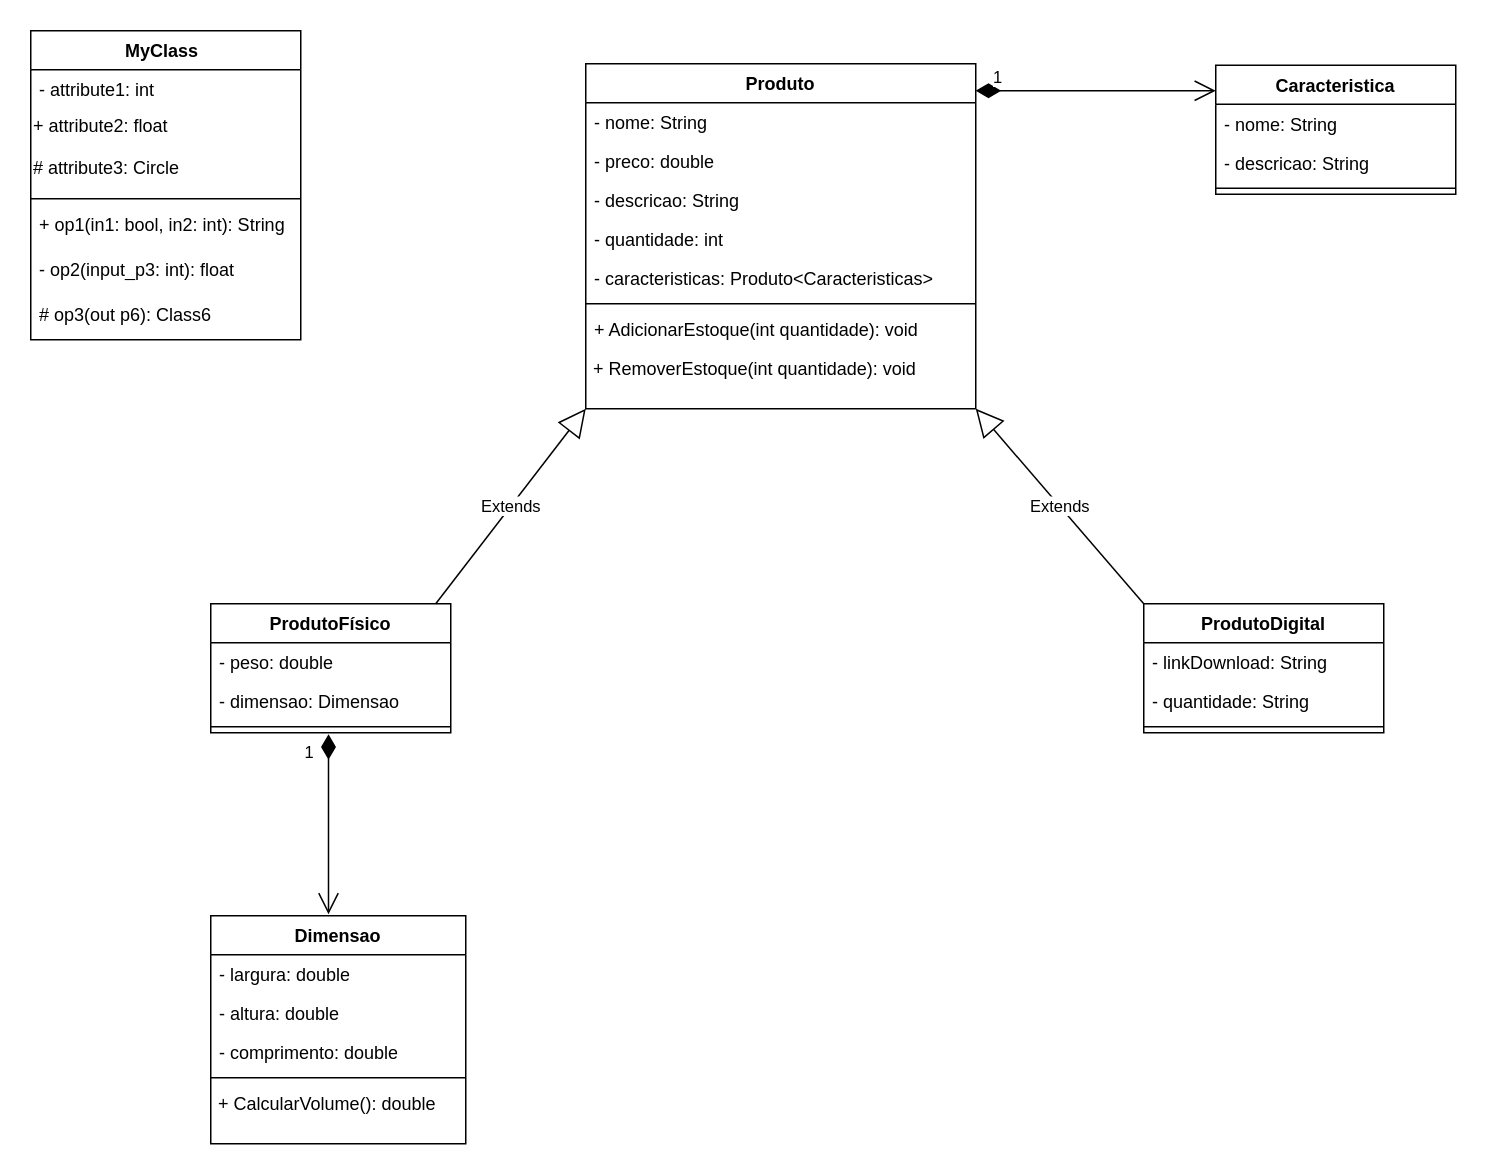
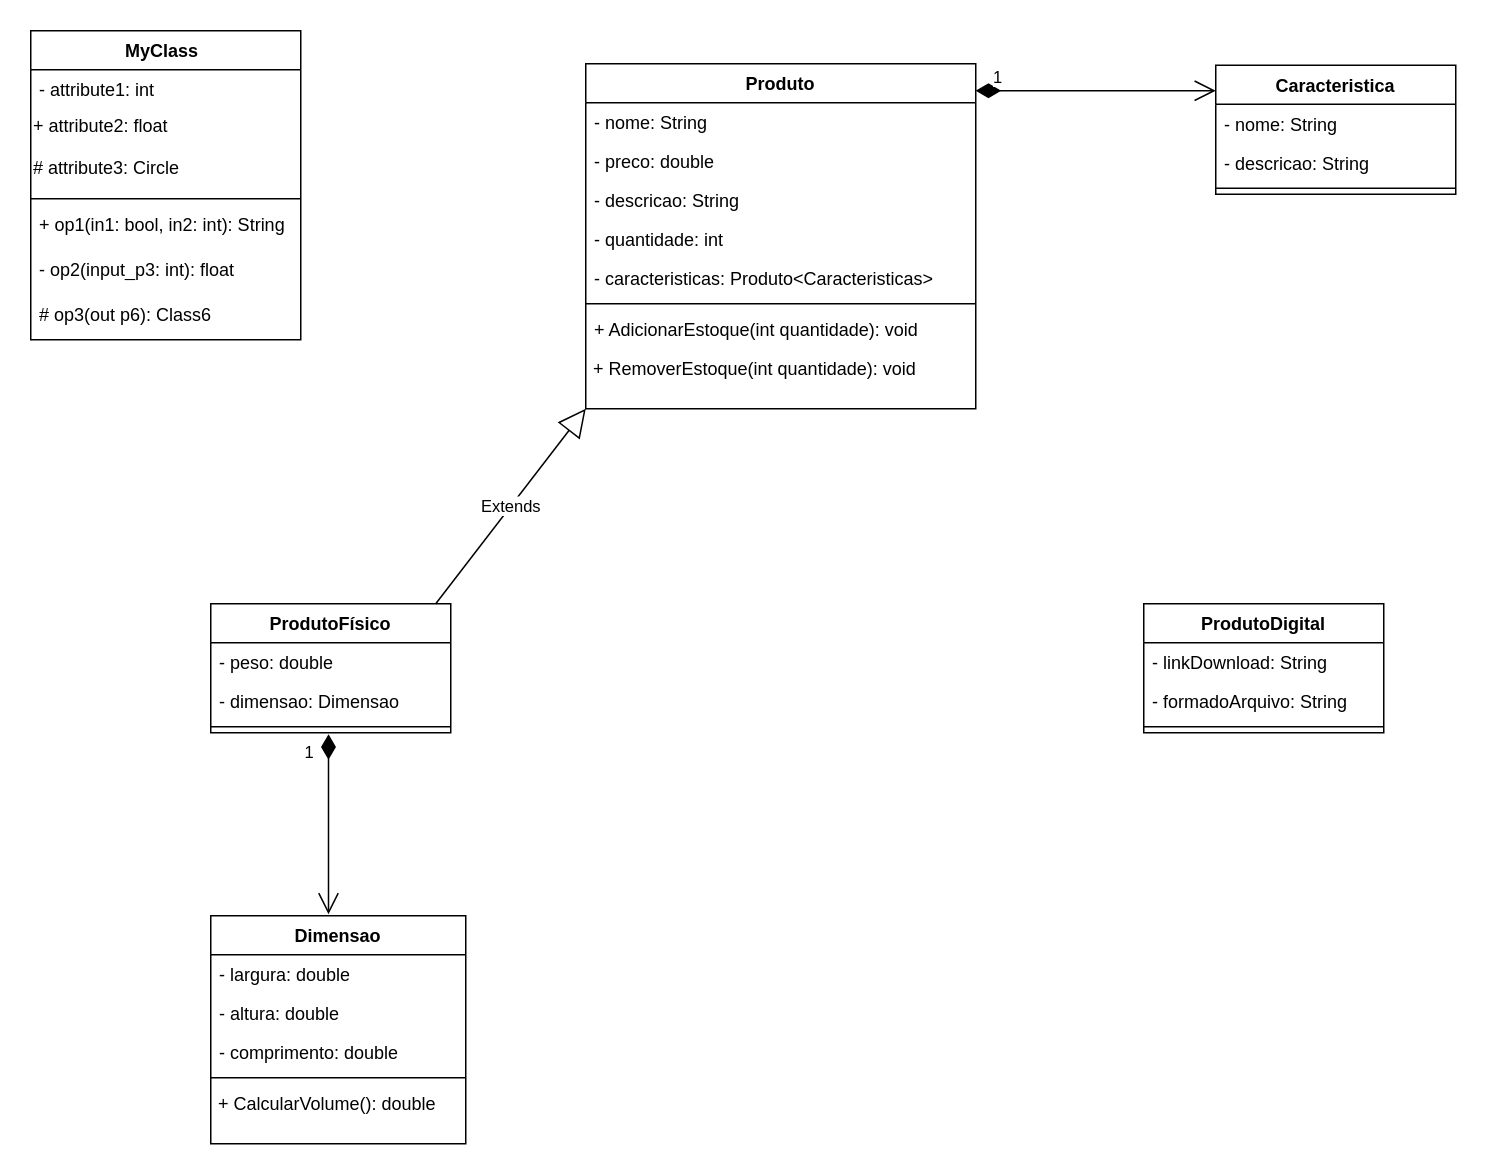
edge "ProdutoDigital" -> "Produto": removed, label "Extends"
node "- quantidade: String": label "- quantidade: String" -> "- formadoArquivo: String"
